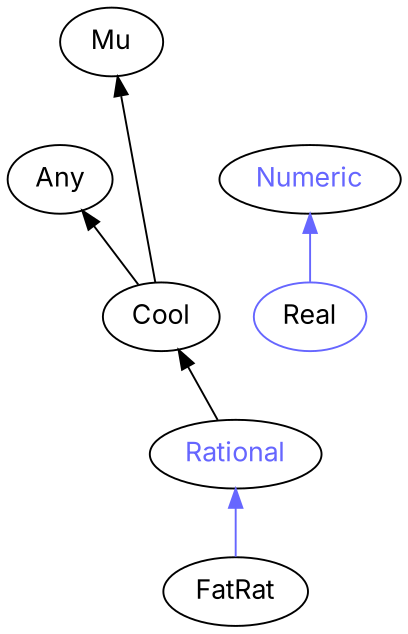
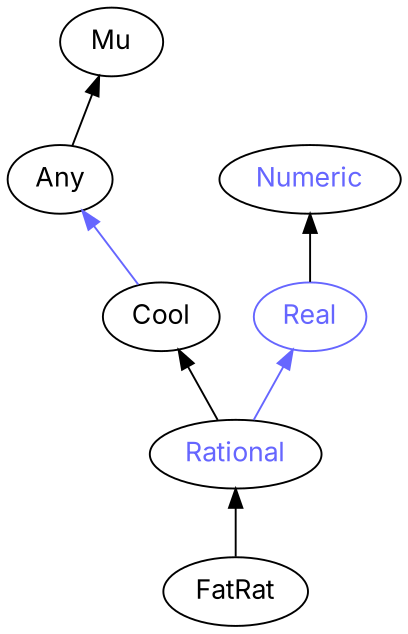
edge "Cool" -> "Mu": now "Any" -> "Mu"
edge "Cool" -> "Any": color #000000 -> #6666ff
edge "Real" -> "Numeric": color #6666ff -> #000000
node "Real": fontcolor #000000 -> #6666ff
edge "Rational" -> "Real": added
edge "FatRat" -> "Rational": color #6666ff -> #000000
